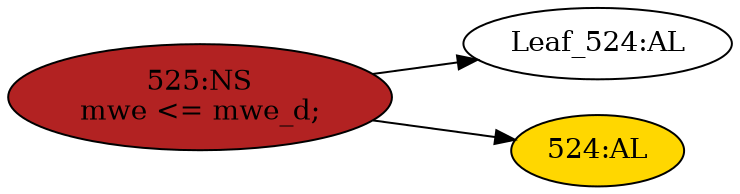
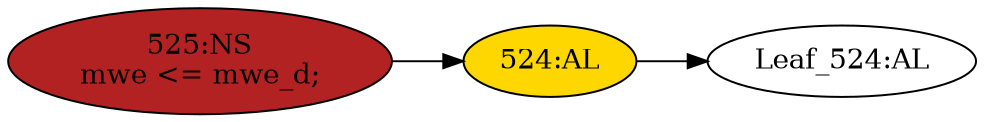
edge "525:NS mwe <= mwe_d;" -> "Leaf_524:AL": now "524:AL" -> "Leaf_524:AL"
